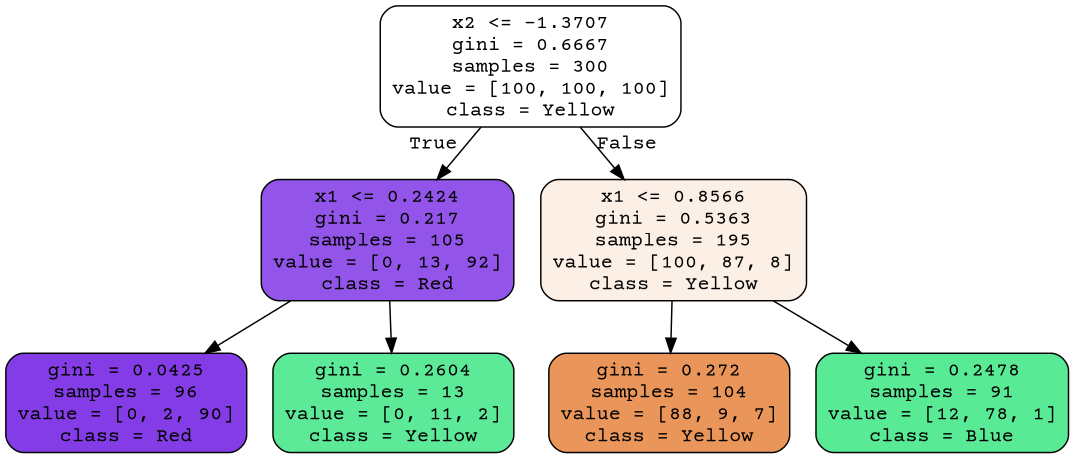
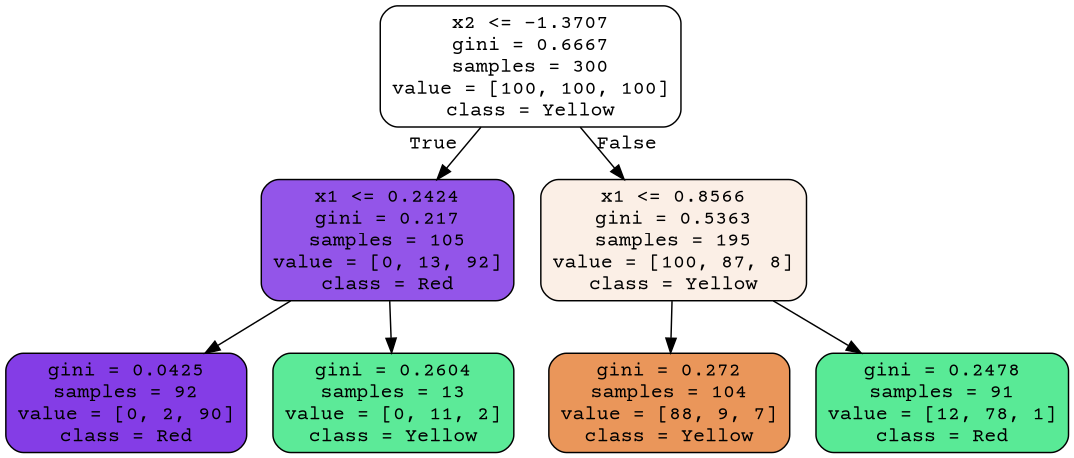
node "gini = 0.0425 samples = 96 value = [0, 2, 90] class = Red": label "gini = 0.0425 samples = 96 value = [0, 2, 90] class = Red" -> "gini = 0.0425 samples = 92 value = [0, 2, 90] class = Red"
node "gini = 0.2478 samples = 91 value = [12, 78, 1] class = Blue": label "gini = 0.2478 samples = 91 value = [12, 78, 1] class = Blue" -> "gini = 0.2478 samples = 91 value = [12, 78, 1] class = Red"
